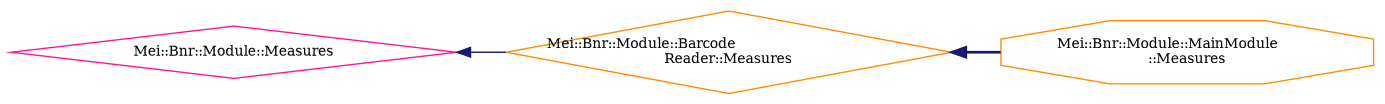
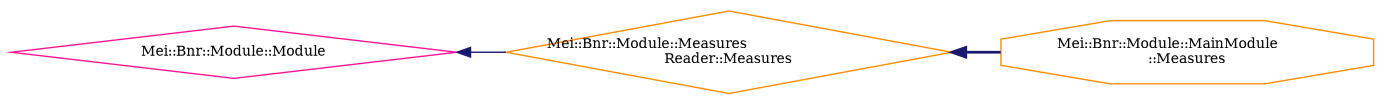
node "Mei::Bnr::Module::Measures": label "Mei::Bnr::Module::Measures" -> "Mei::Bnr::Module::Module"
node "Mei::Bnr::Module::Barcode Reader::Measures": label "Mei::Bnr::Module::Barcode Reader::Measures" -> "Mei::Bnr::Module::Measures Reader::Measures"
